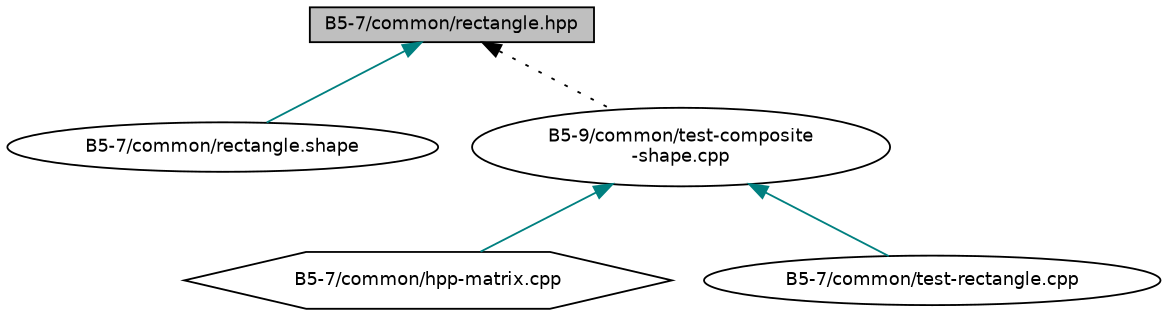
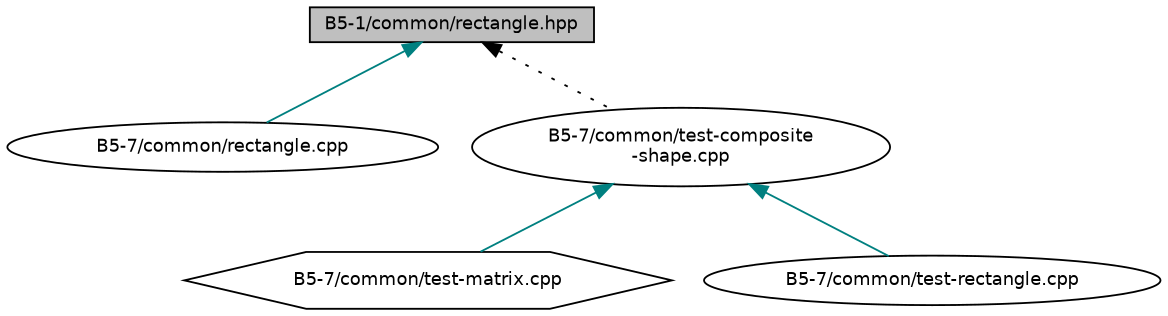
node "B5-7/common/rectangle.hpp": label "B5-7/common/rectangle.hpp" -> "B5-1/common/rectangle.hpp"
node "B5-7/common/rectangle.shape": label "B5-7/common/rectangle.shape" -> "B5-7/common/rectangle.cpp"
node "B5-9/common/test-composite -shape.cpp": label "B5-9/common/test-composite -shape.cpp" -> "B5-7/common/test-composite -shape.cpp"
node "B5-7/common/hpp-matrix.cpp": label "B5-7/common/hpp-matrix.cpp" -> "B5-7/common/test-matrix.cpp"
